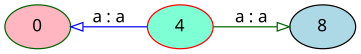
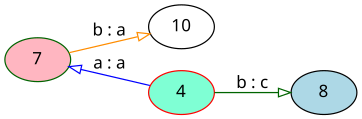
edge "4" -> "8": label "a : a" -> "b : c"
node "0": label "0" -> "7"
node "10": added
